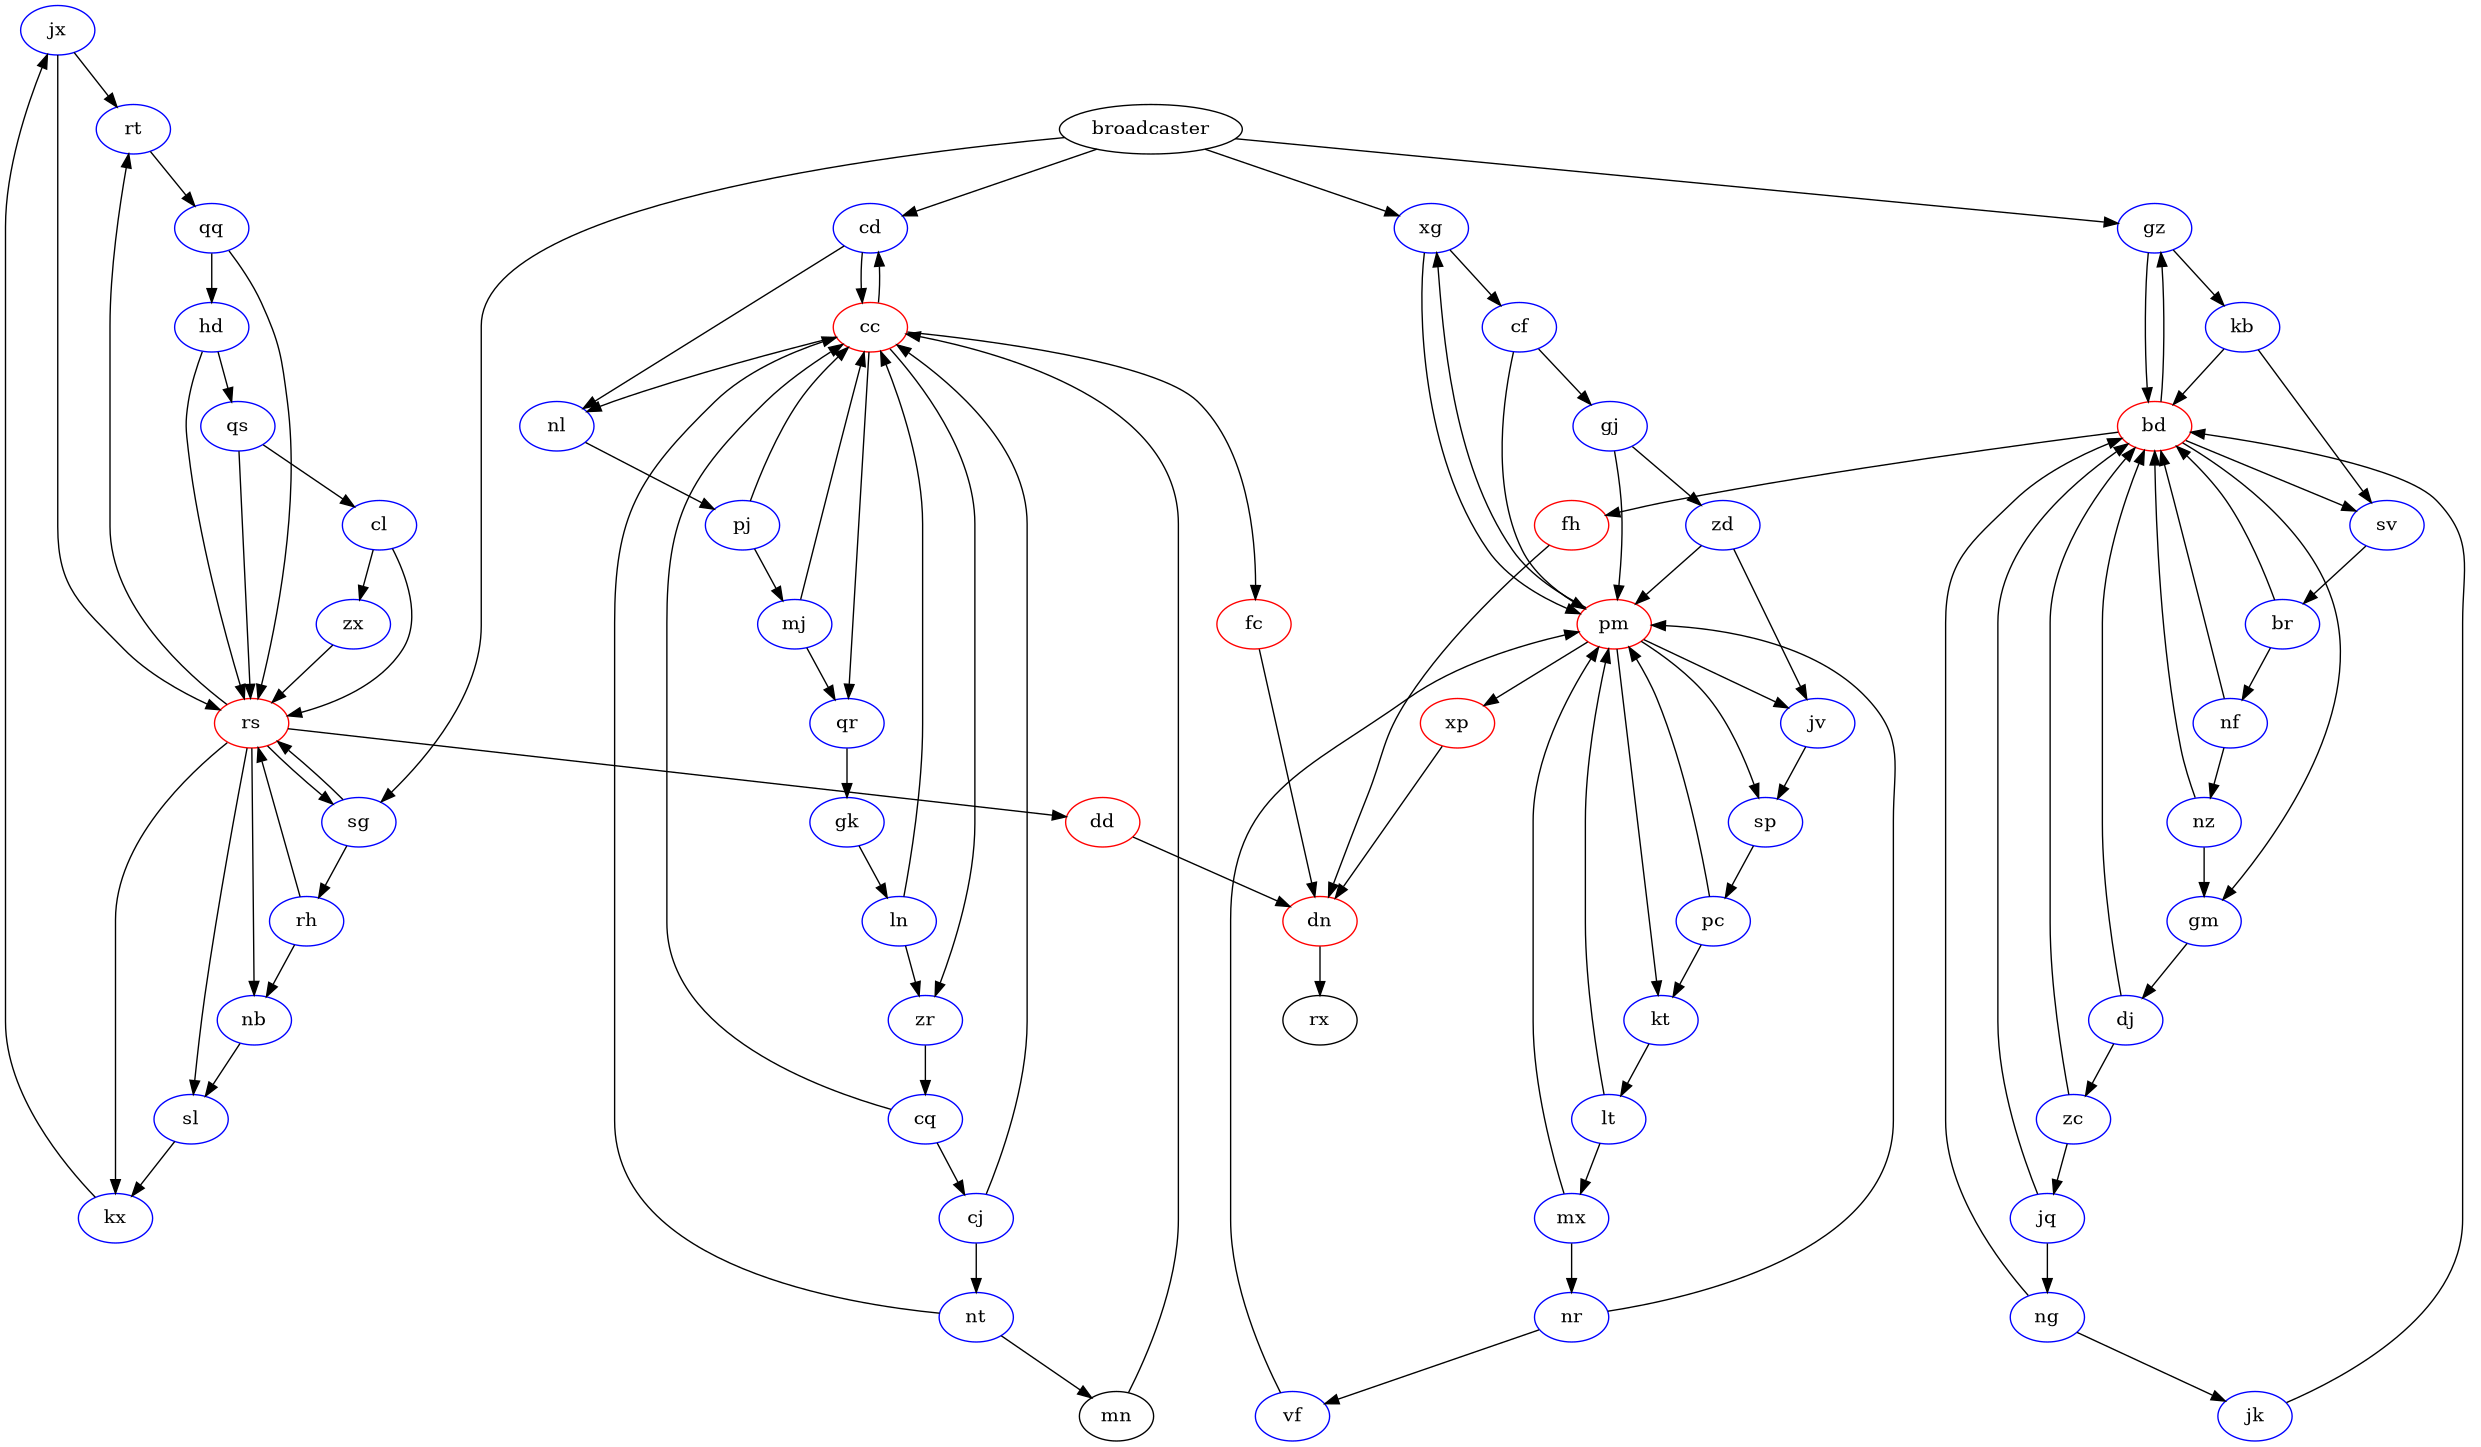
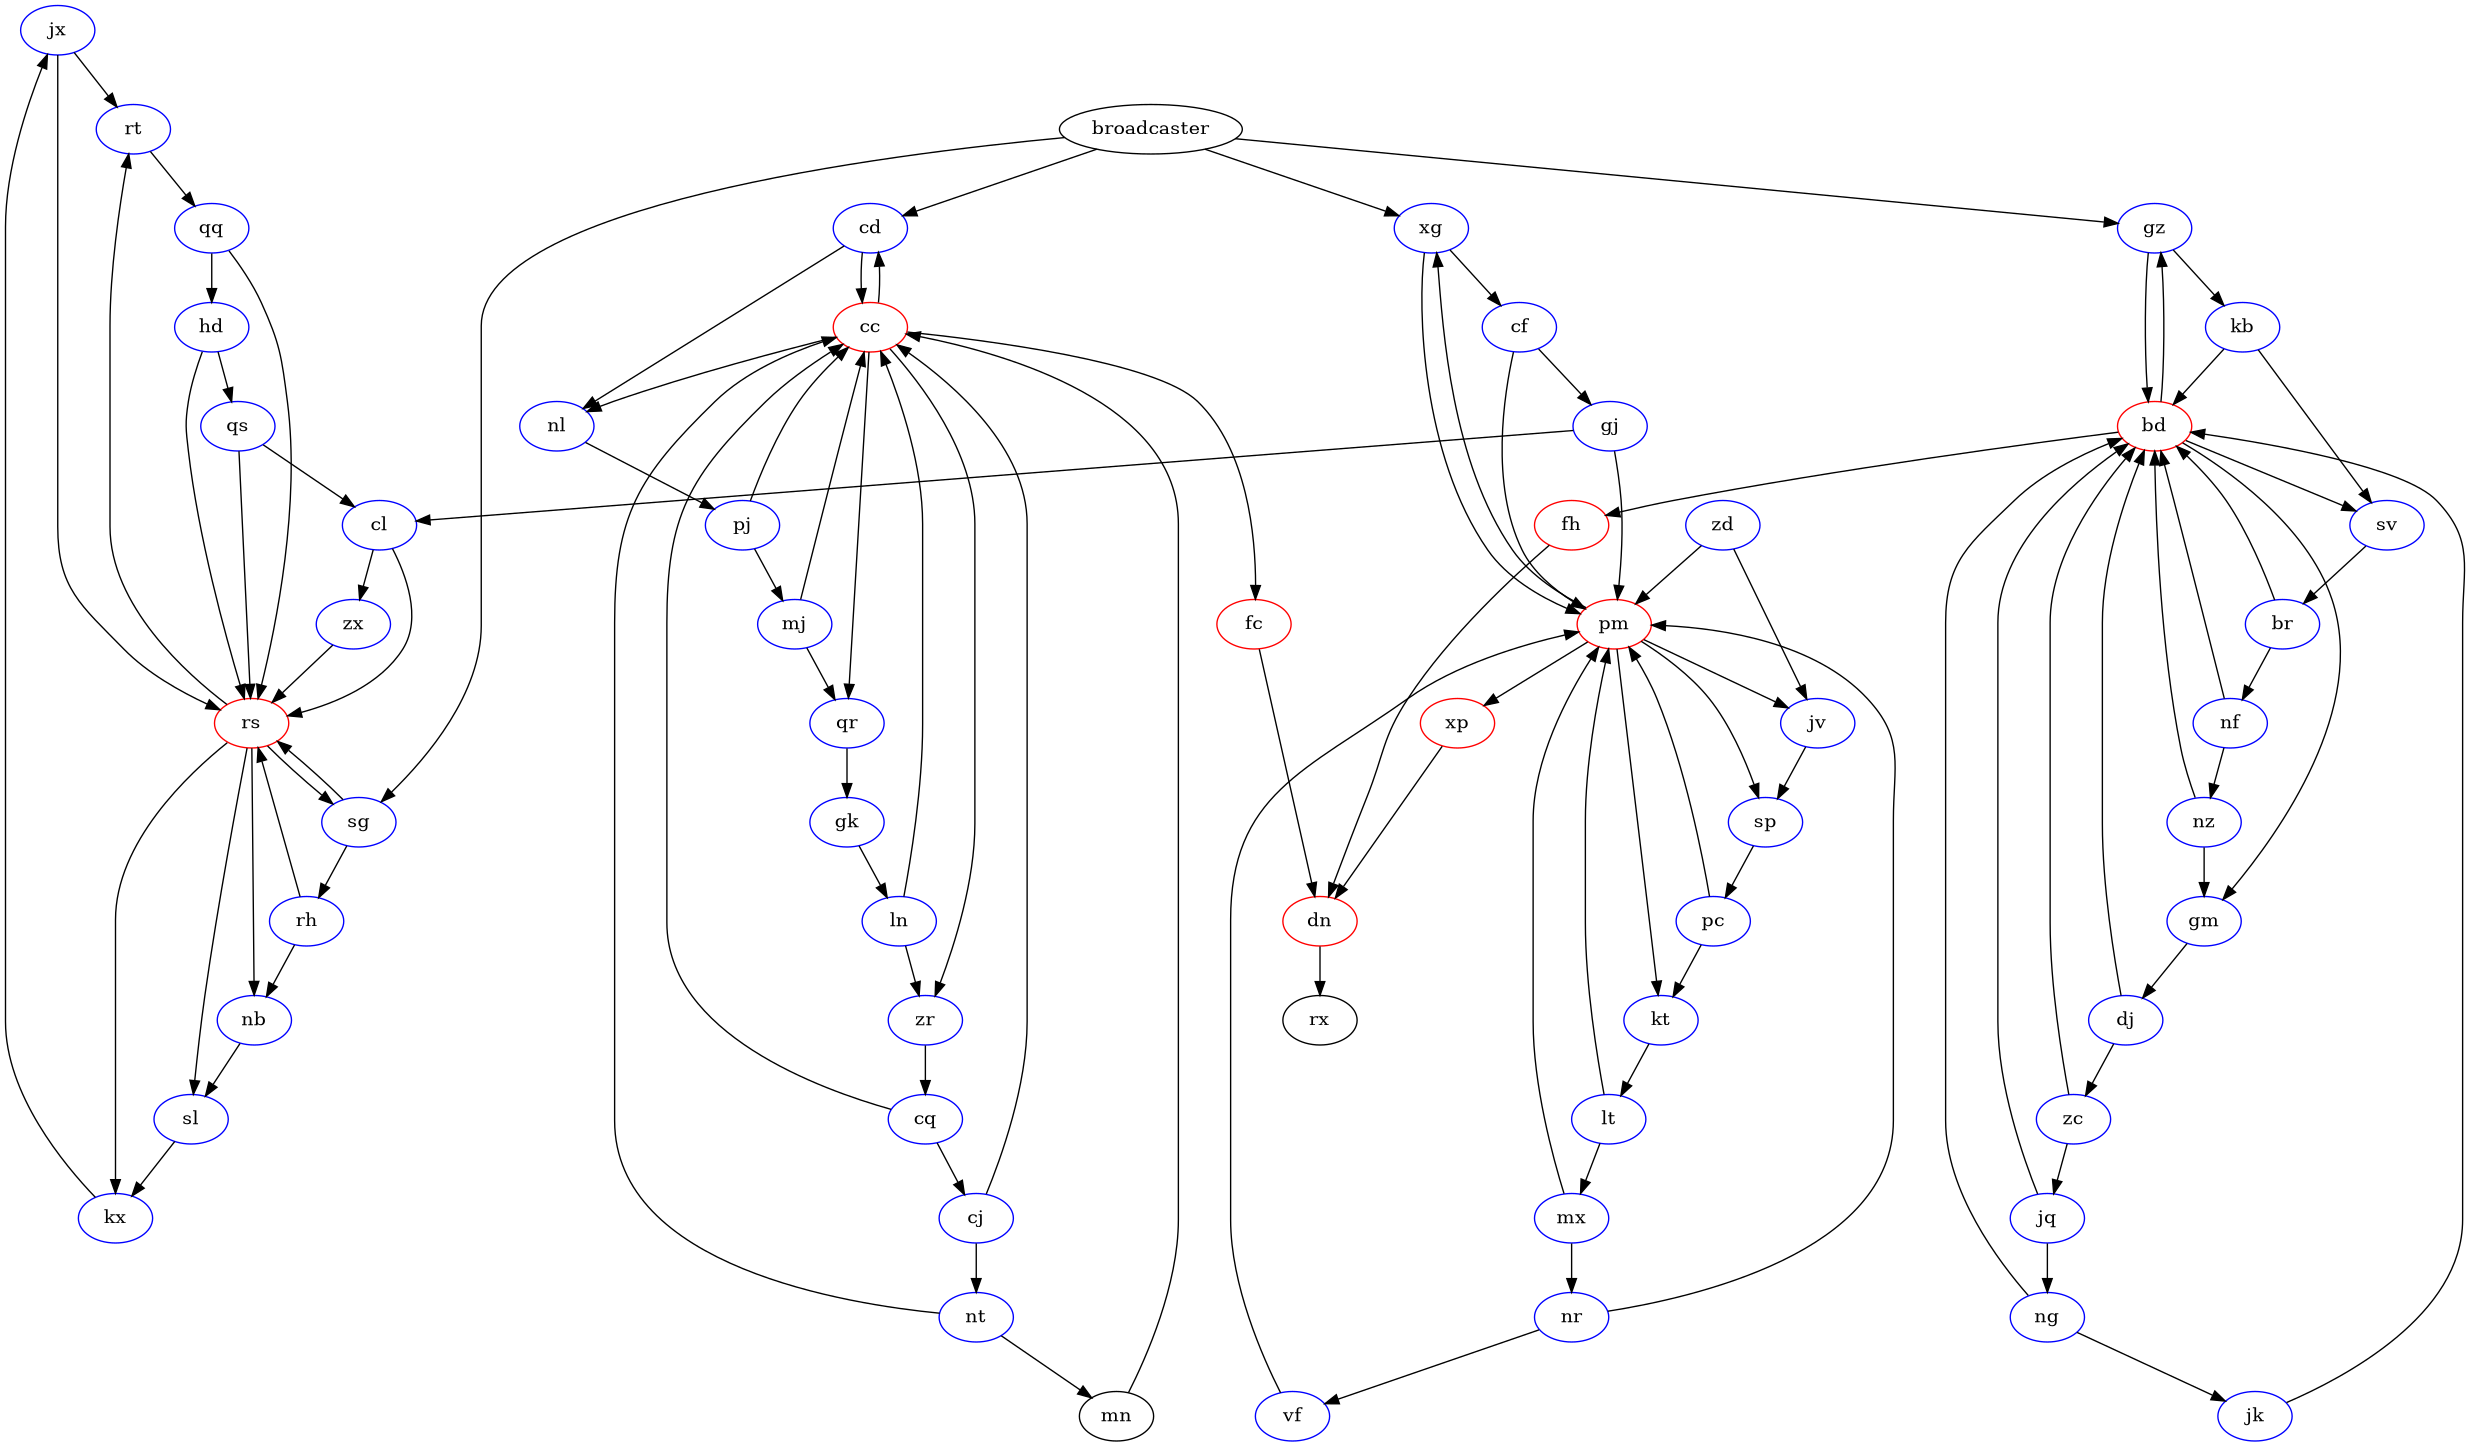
edge "gj" -> "zd": now "gj" -> "cl"
node "dd": removed
